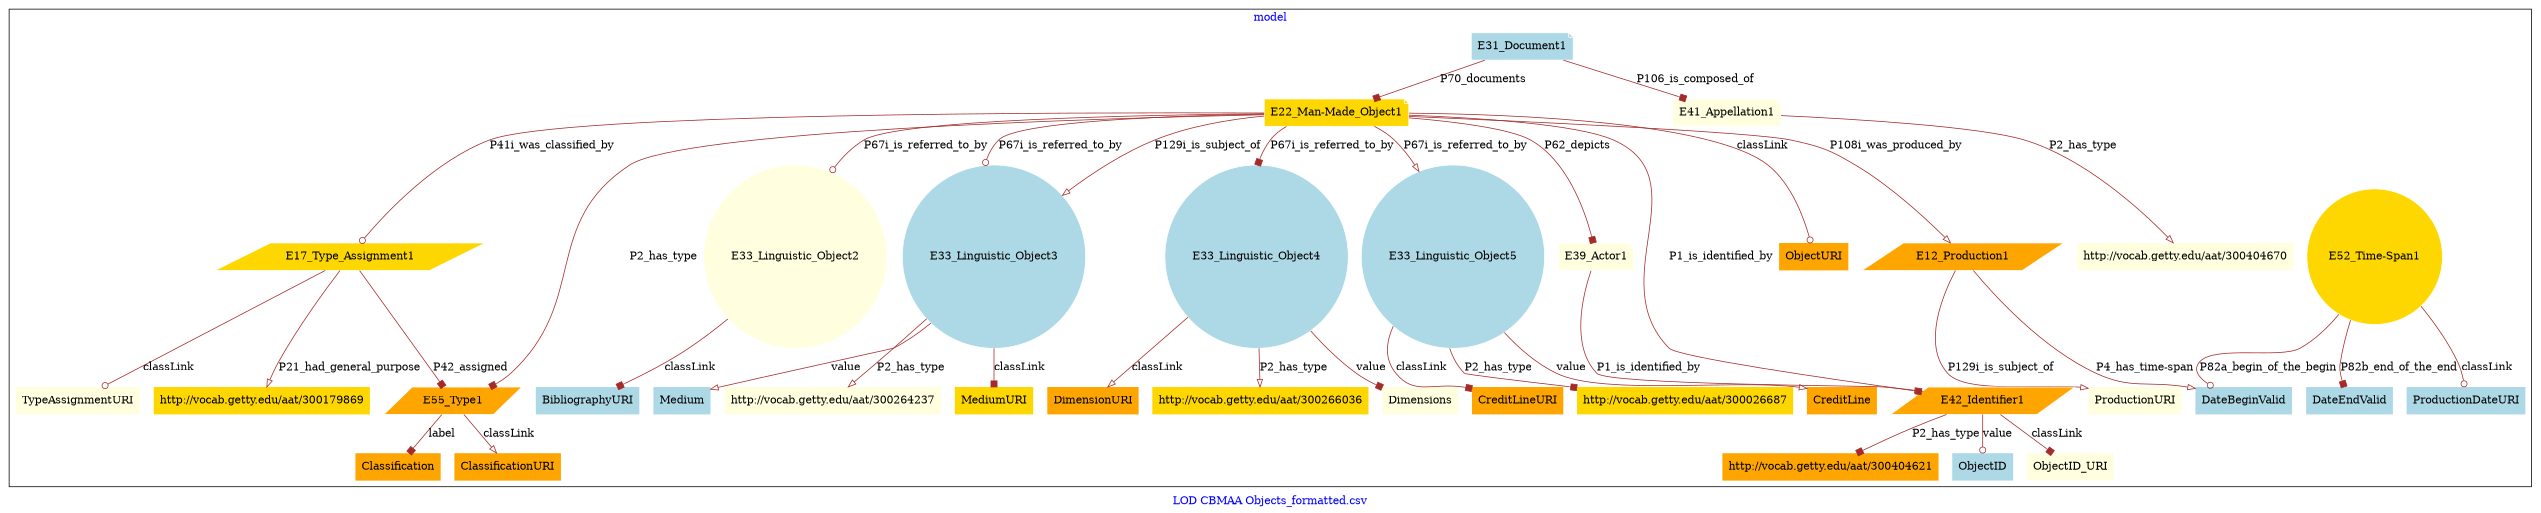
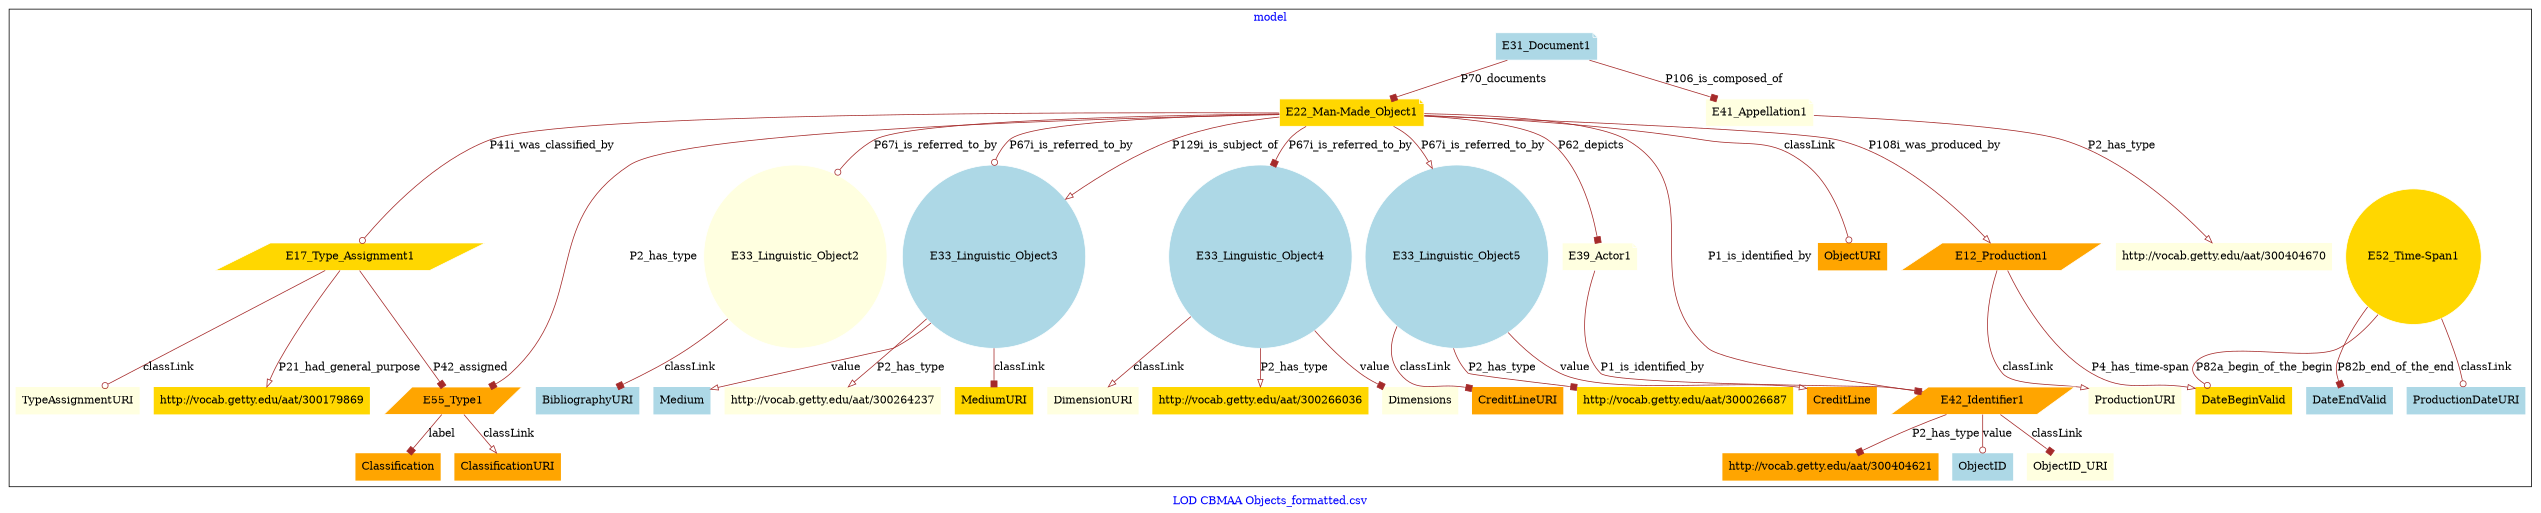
edge "E12_Production1" -> "ProductionURI": label "P129i_is_subject_of" -> "classLink"
node "DimensionURI": fillcolor orange -> lightyellow
node "DateBeginValid": fillcolor lightblue -> gold
